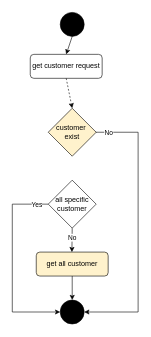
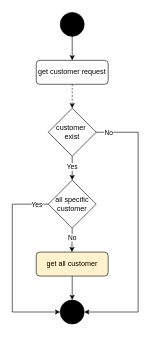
node "get customer request": moved (66, 66) -> (72, 72)
node "customer exist": fillcolor #fff2cc -> #ffffff
edge "customer exist" -> "all specific customer": added, label "Yes"
